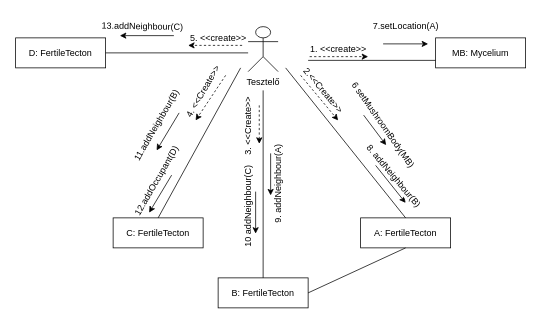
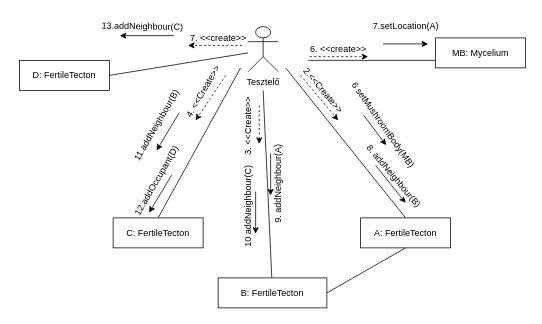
node "5. <<create>>": label "5. <<create>>" -> "7. <<create>>"
node "1. <<create>>": label "1. <<create>>" -> "6. <<create>>"
node "D: FertileTecton": moved (60, 53) -> (64, 75)
node "B: FertileTecton": size 90x30 -> 109x30
